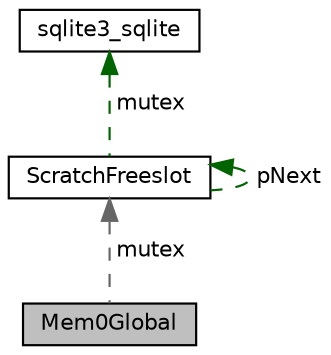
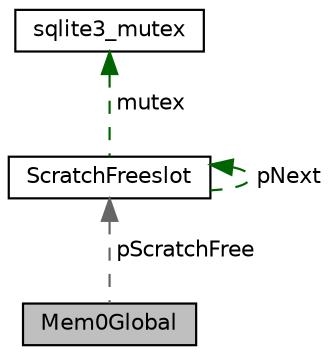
node "sqlite3_sqlite": label "sqlite3_sqlite" -> "sqlite3_mutex"
edge "Mem0Global" -> "ScratchFreeslot": label " mutex" -> " pScratchFree"
